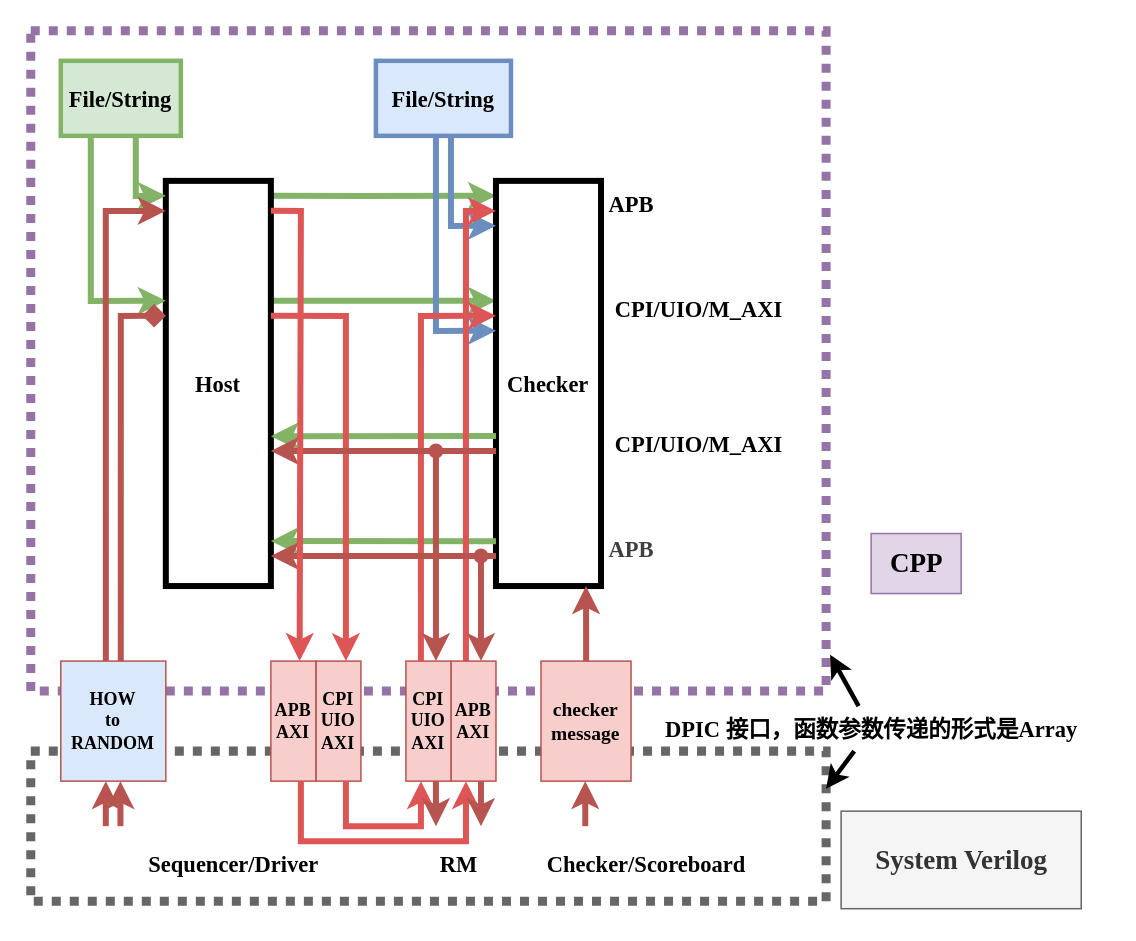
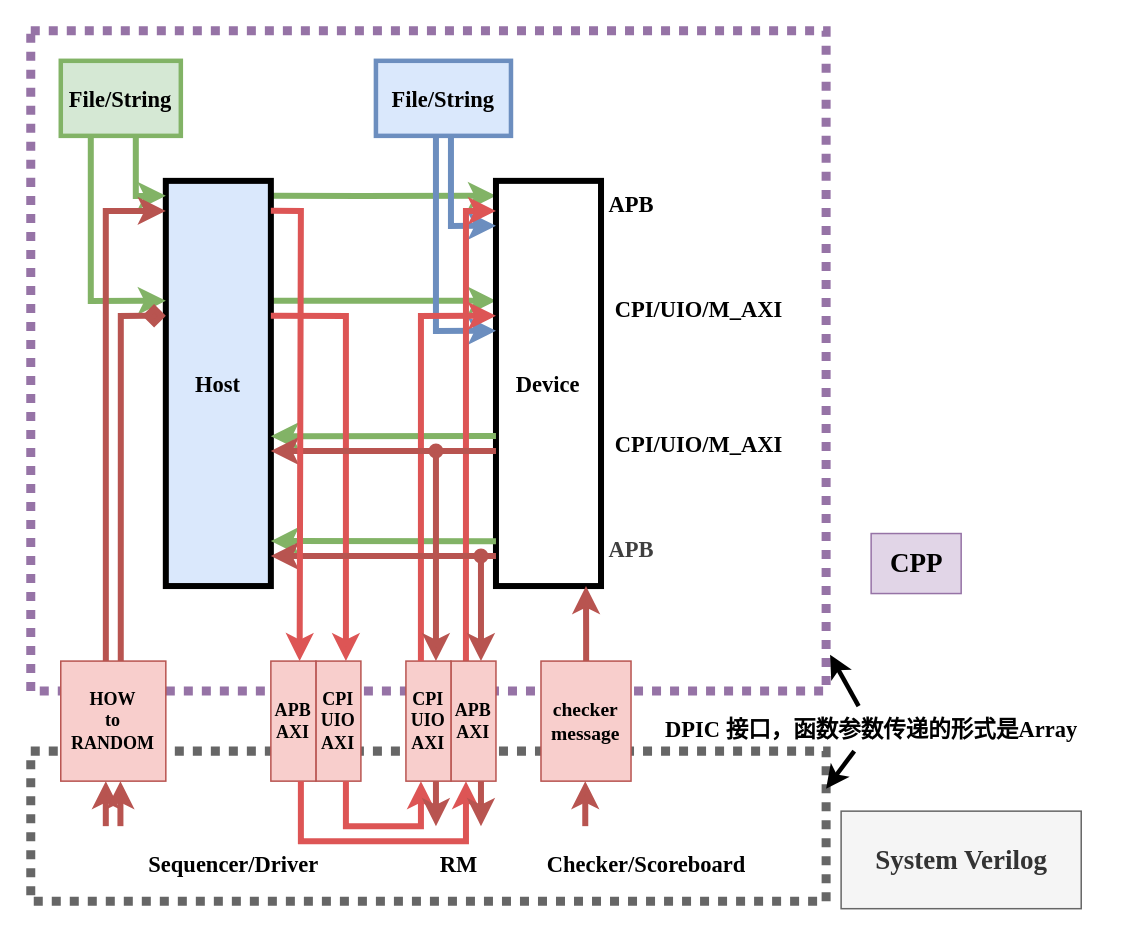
node "Host": fillcolor #ffffff -> #dae8fc
node "Checker": label "Checker" -> "Device"
node "HOW to RANDOM": fillcolor #dae8fc -> #f8cecc
